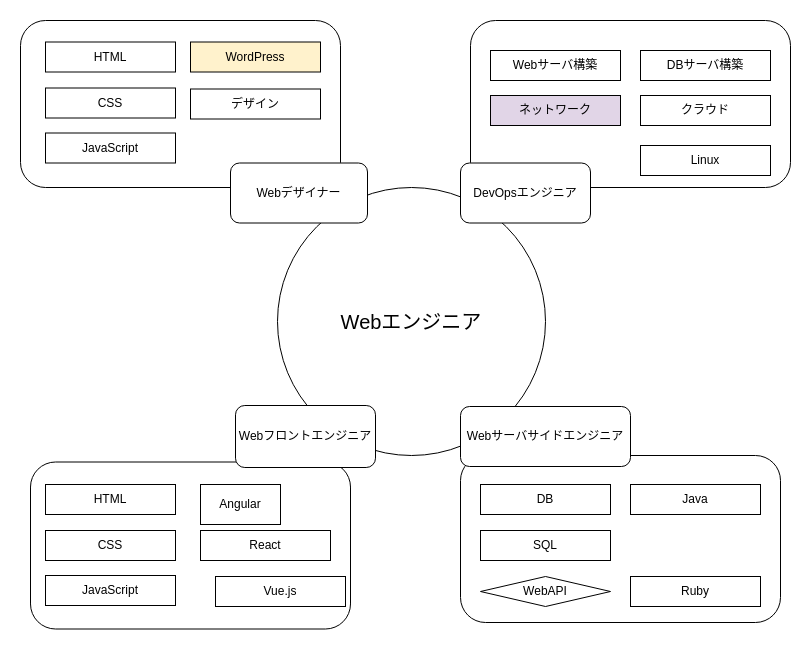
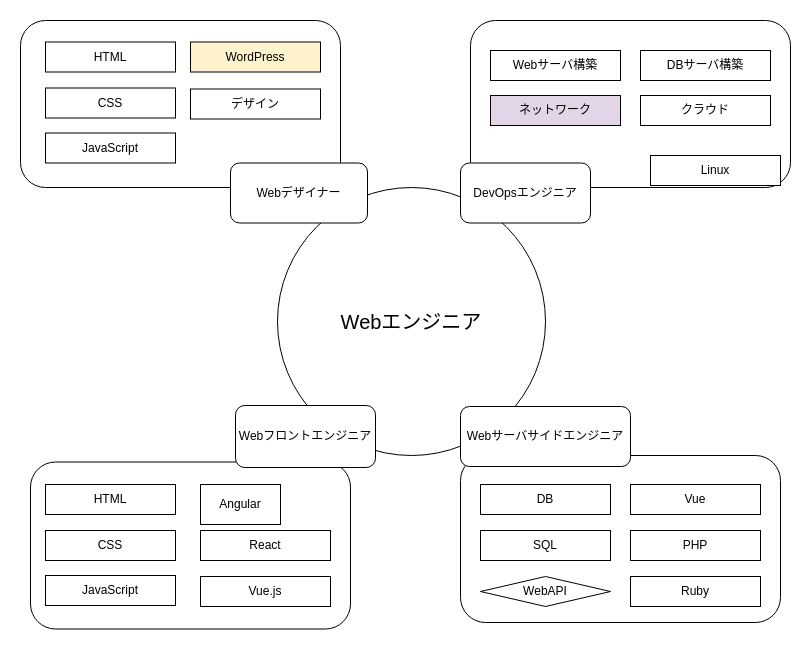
node "Linux": moved (706, 161) -> (716, 171)
node "Java": label "Java" -> "Vue"
node "PHP": added
node "Vue.js": moved (281, 592) -> (266, 592)
